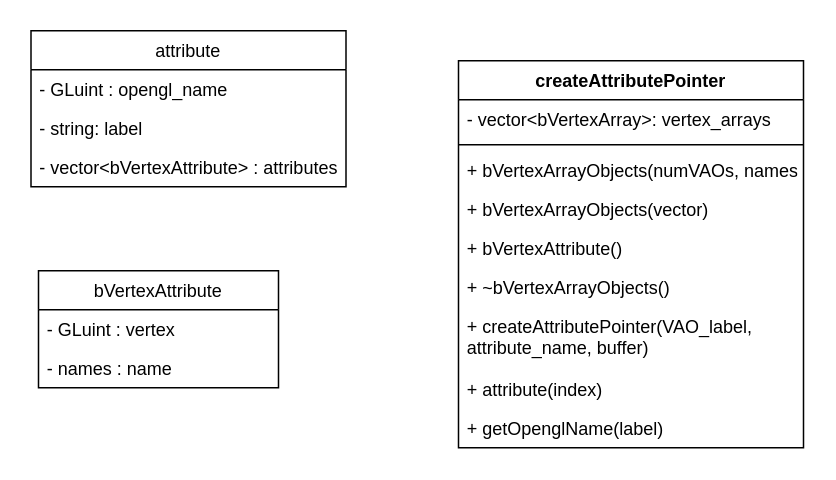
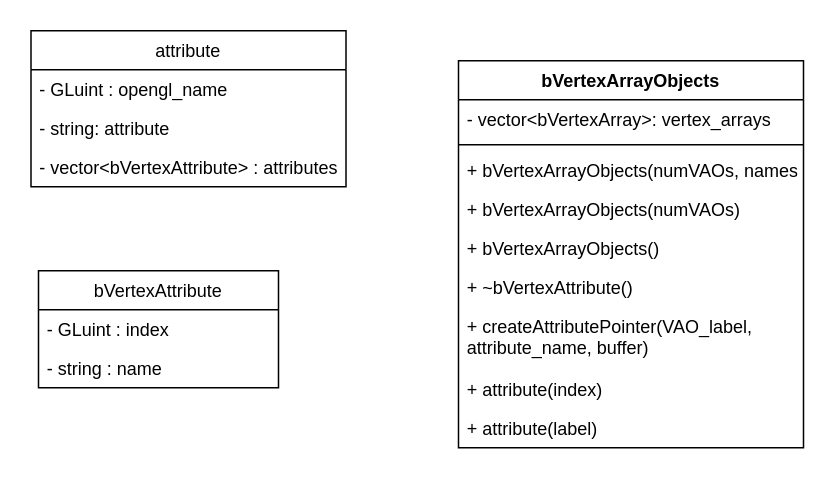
node "createAttributePointer": label "createAttributePointer" -> "bVertexArrayObjects"
node "- string: label": label "- string: label" -> "- string: attribute"
node "+ bVertexArrayObjects(vector)": label "+ bVertexArrayObjects(vector)" -> "+ bVertexArrayObjects(numVAOs)"
node "+ bVertexAttribute()": label "+ bVertexAttribute()" -> "+ bVertexArrayObjects()"
node "+ ~bVertexArrayObjects()": label "+ ~bVertexArrayObjects()" -> "+ ~bVertexAttribute()"
node "- GLuint : vertex": label "- GLuint : vertex" -> "- GLuint : index"
node "- names : name": label "- names : name" -> "- string : name"
node "+ getOpenglName(label)": label "+ getOpenglName(label)" -> "+ attribute(label)"
